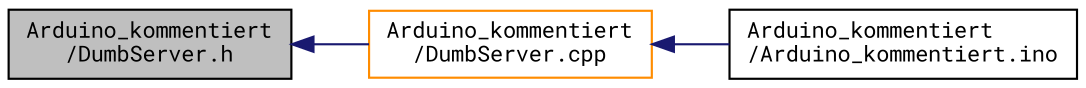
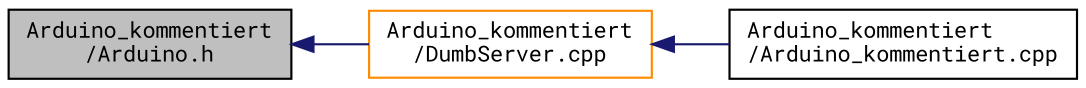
node "Arduino_kommentiert /DumbServer.h": label "Arduino_kommentiert /DumbServer.h" -> "Arduino_kommentiert /Arduino.h"
node "Arduino_kommentiert /Arduino_kommentiert.ino": label "Arduino_kommentiert /Arduino_kommentiert.ino" -> "Arduino_kommentiert /Arduino_kommentiert.cpp"
